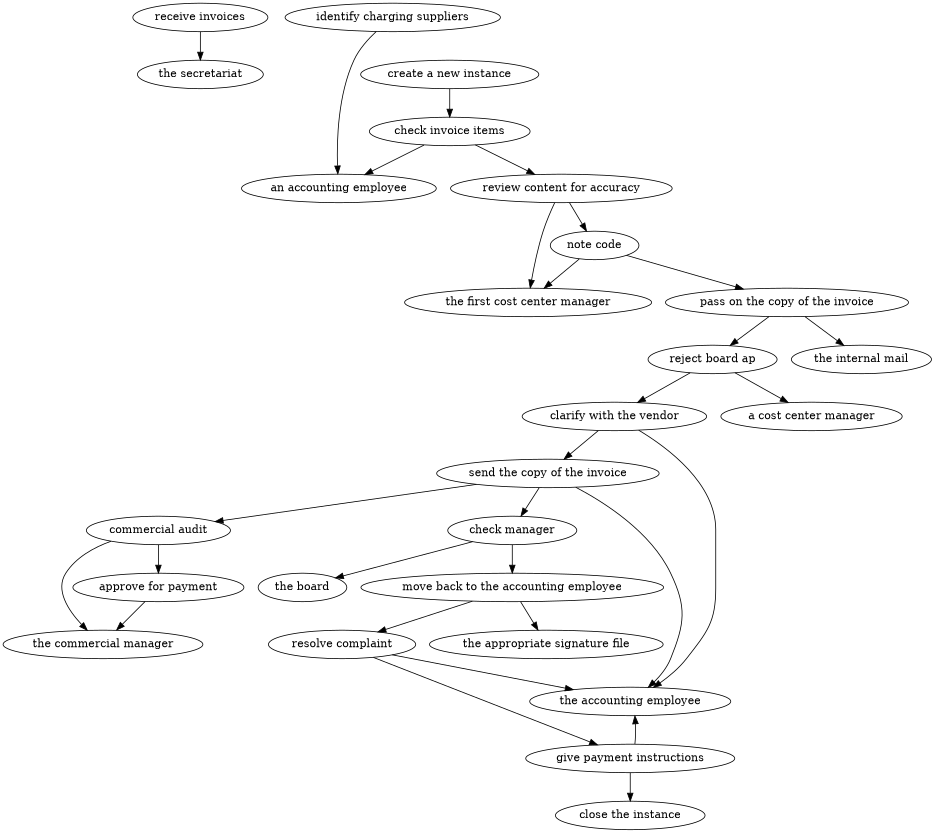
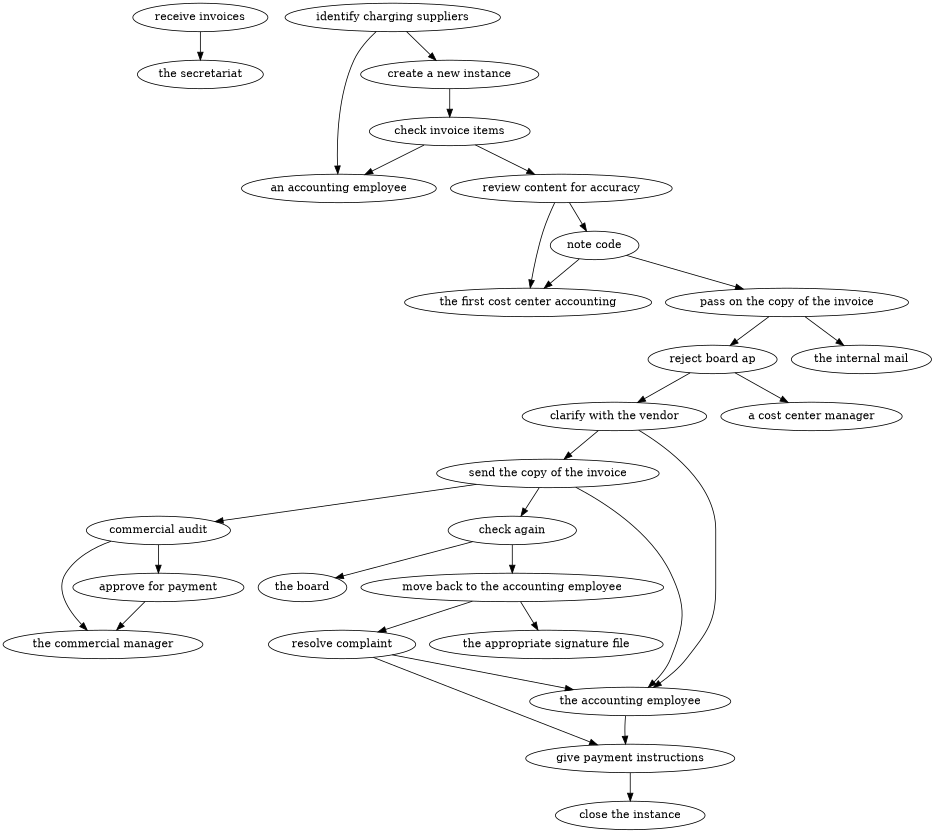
edge "identify charging suppliers" -> "create a new instance": added
node "the first cost center manager": label "the first cost center manager" -> "the first cost center accounting"
node "check manager": label "check manager" -> "check again"
edge "give payment instructions" -> "the accounting employee": reversed
